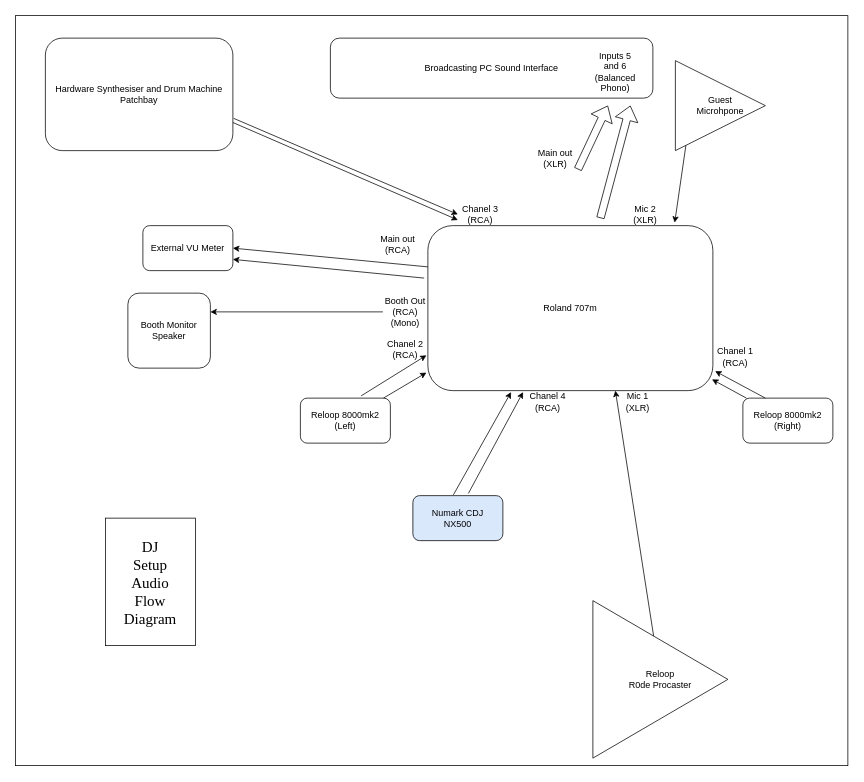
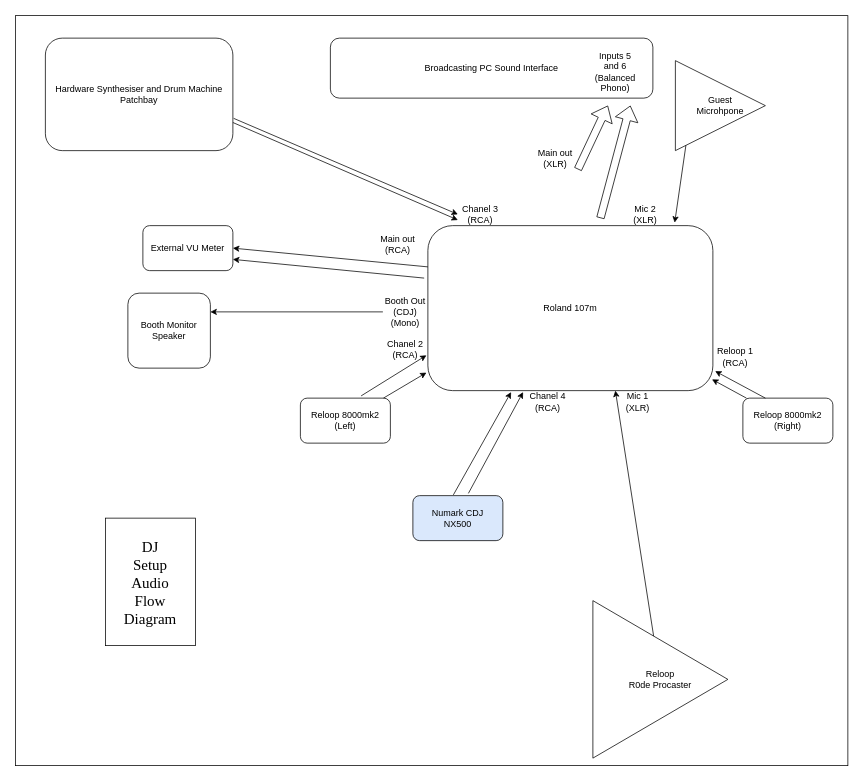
node "Roland 707m": label "Roland 707m" -> "Roland 107m"
node "Booth Out (RCA) (Mono)": label "Booth Out (RCA) (Mono)" -> "Booth Out (CDJ) (Mono)"
node "Chanel 1 (RCA)": label "Chanel 1 (RCA)" -> "Reloop 1 (RCA)"
